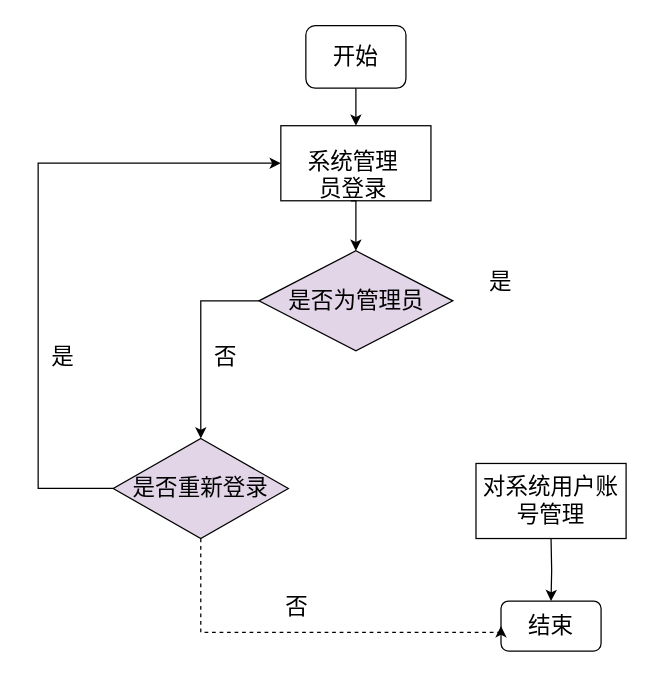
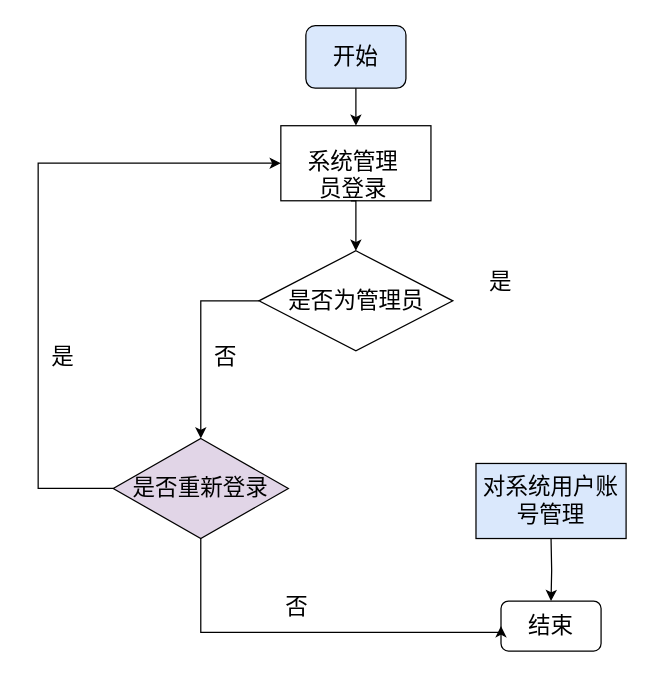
node "开始": fillcolor #ffffff -> #dae8fc
node "是否为管理员": fillcolor #e1d5e7 -> #ffffff
node "对系统用户账号管理": fillcolor #ffffff -> #dae8fc
edge "是否重新登录" -> "结束": style dashed -> solid
